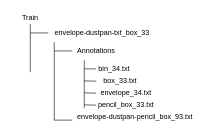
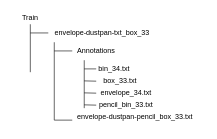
node "pencil_box_33.txt": label "pencil_box_33.txt" -> "pencil_bin_33.txt"
node "envelope-dustpan-pencil_box_93.txt": label "envelope-dustpan-pencil_box_93.txt" -> "envelope-dustpan-pencil_box_33.txt"
